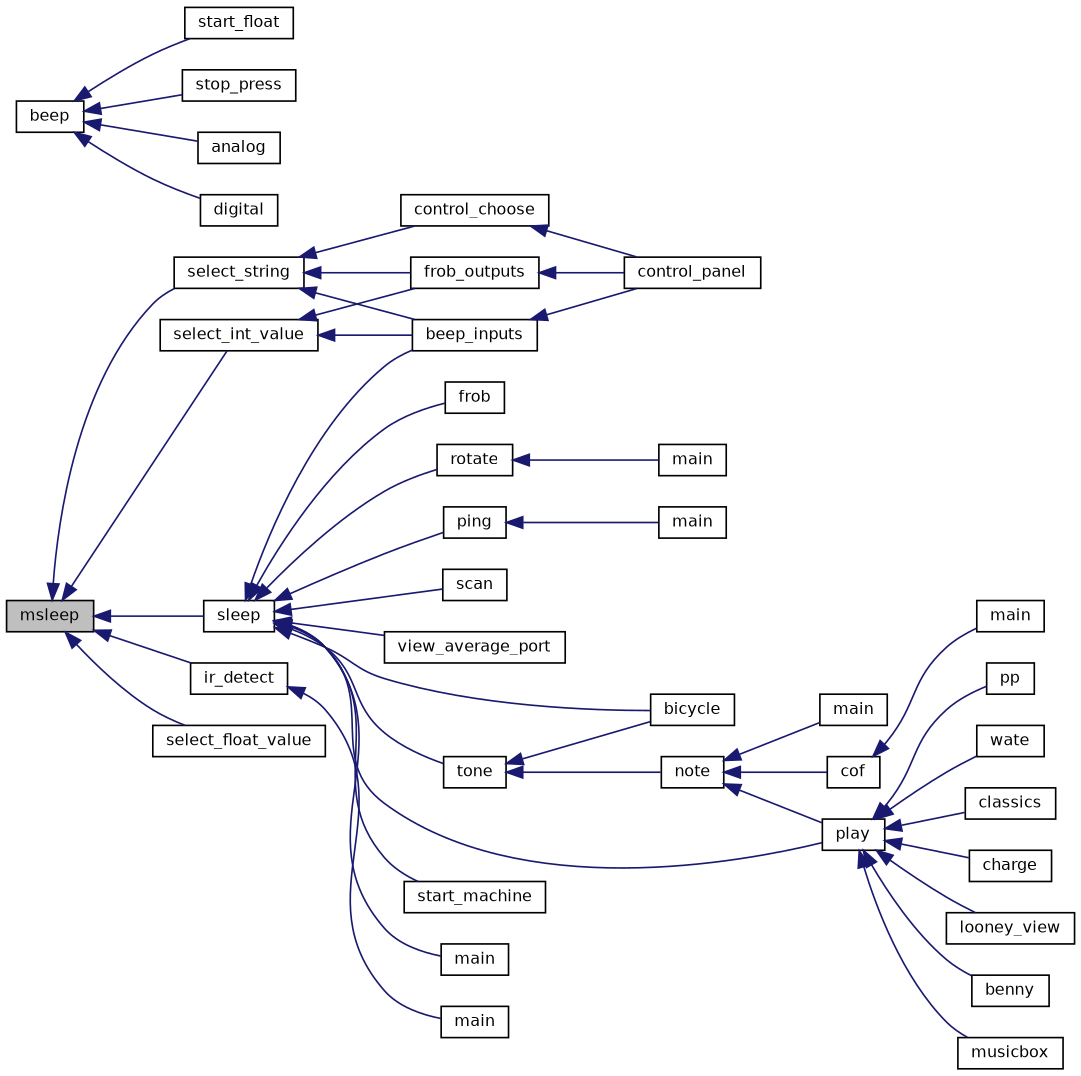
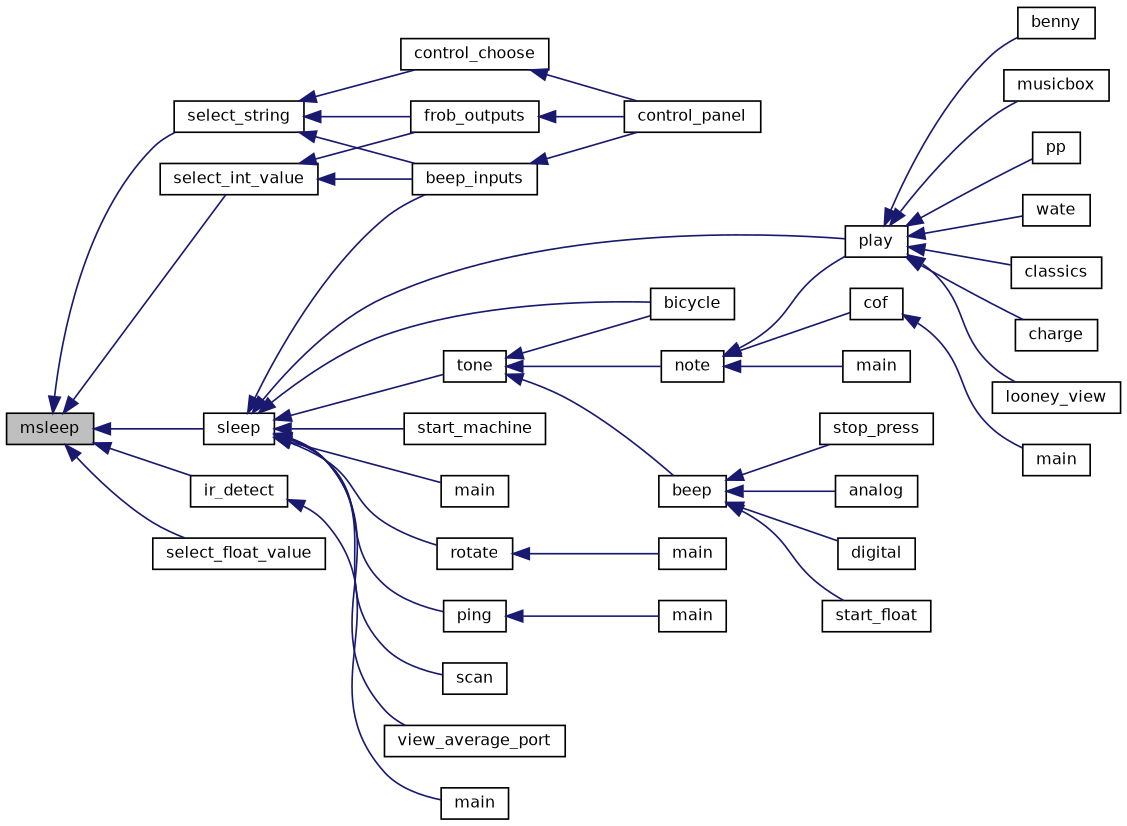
node "frob": removed
edge "beep" -> "tone": added
